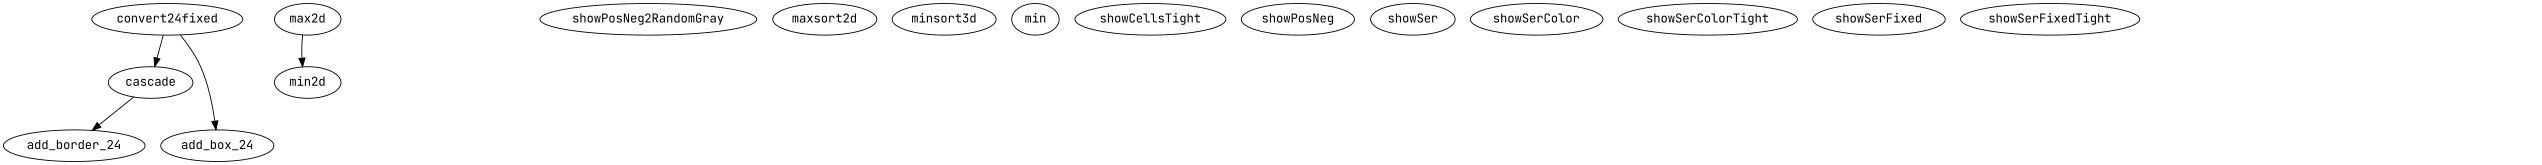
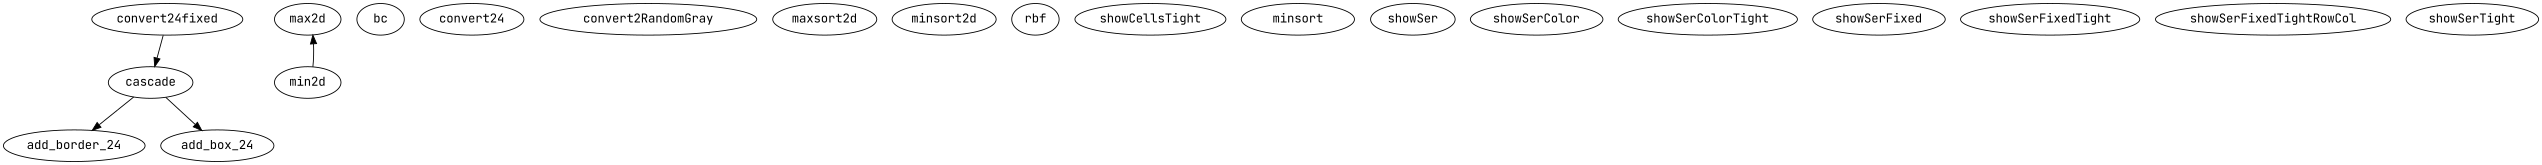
node "bc": added
node "convert24": added
node "showPosNeg2RandomGray": label "showPosNeg2RandomGray" -> "convert2RandomGray"
node "minsort3d": label "minsort3d" -> "minsort2d"
node "min": label "min" -> "rbf"
node "showPosNeg": label "showPosNeg" -> "minsort"
node "showSerFixedTightRowCol": added
node "showSerTight": added
edge "max2d" -> "min2d": reversed
edge "convert24fixed" -> "add_box_24": now "cascade" -> "add_box_24"
